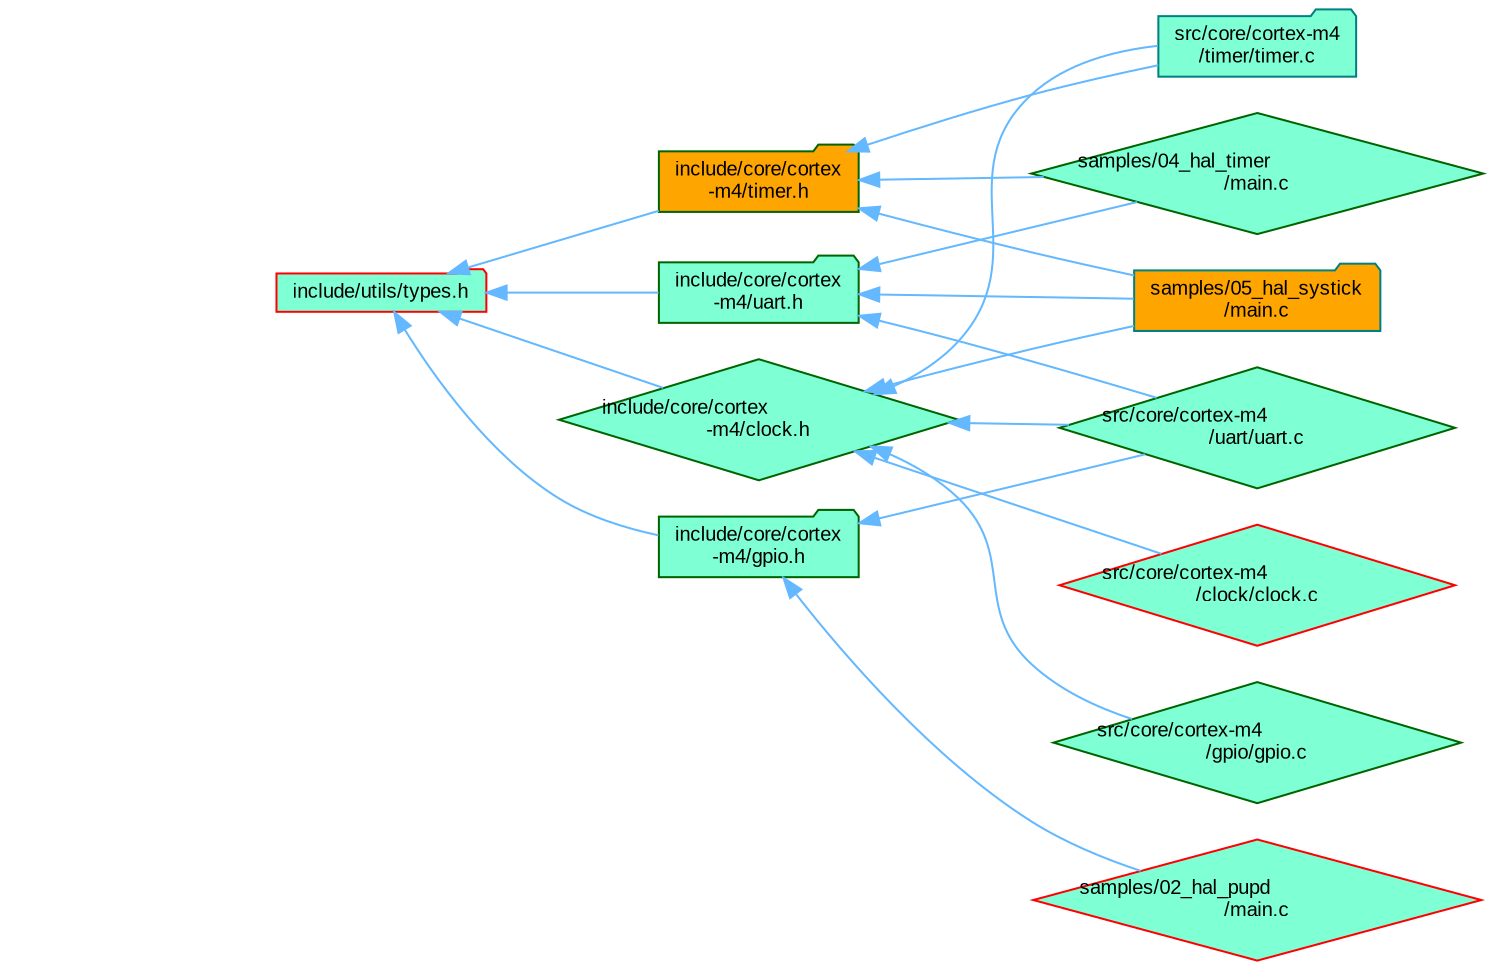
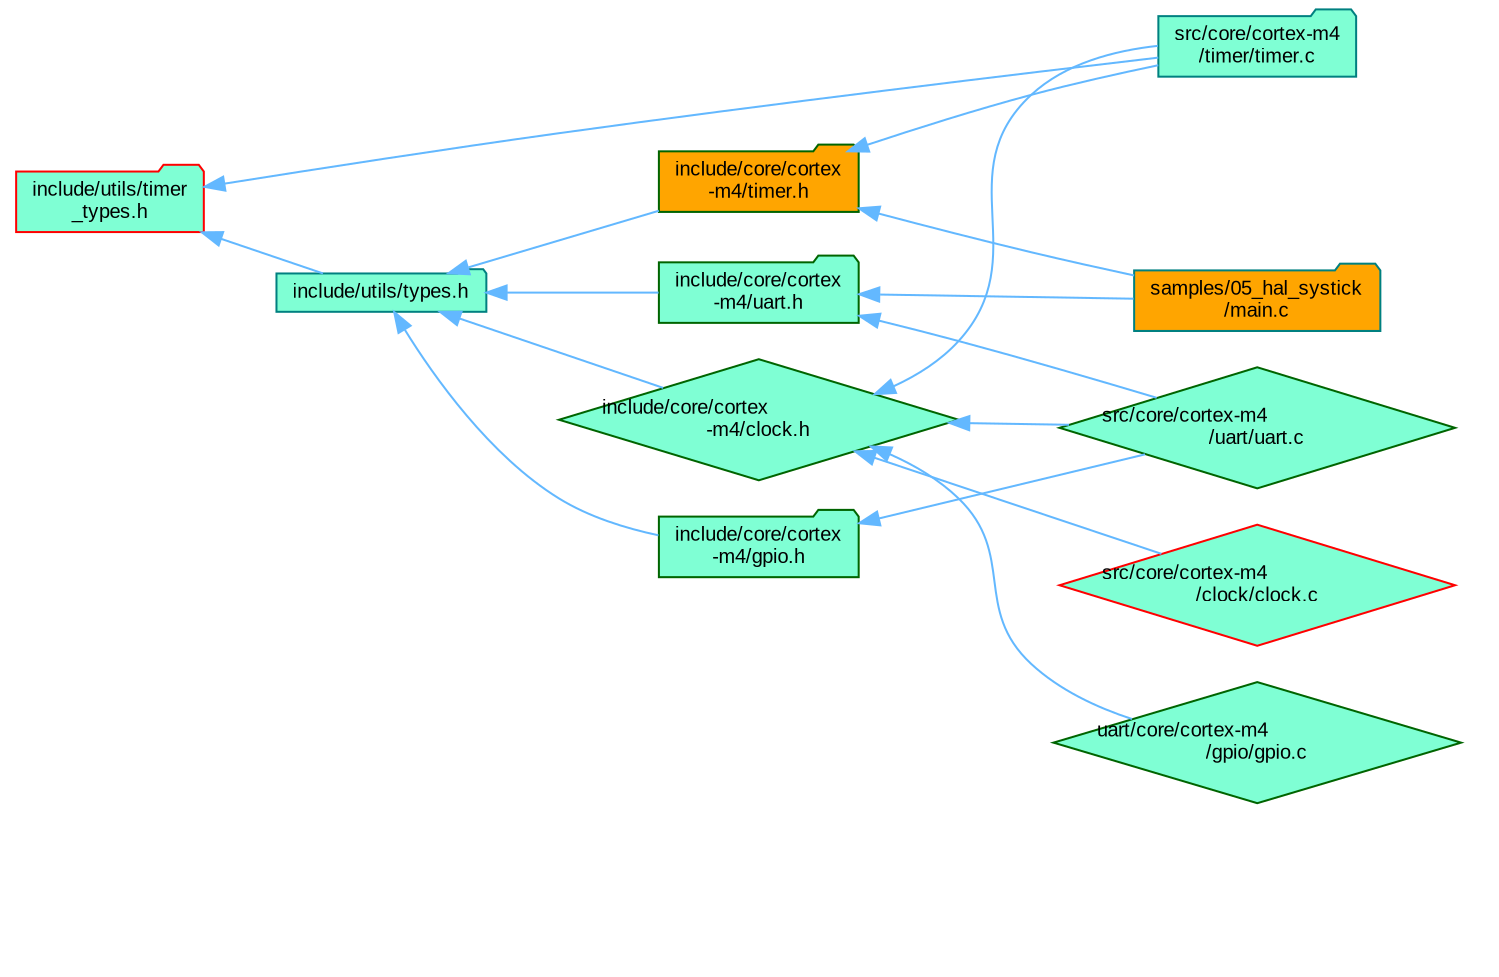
node "samples/04_hal_timer /main.c": removed
node "include/utils/timer _types.h": added
node "include/utils/types.h": color red -> teal
edge "samples/05_hal_systick /main.c" -> "include/core/cortex -m4/clock.h": removed
node "src/core/cortex-m4 /gpio/gpio.c": label "src/core/cortex-m4 /gpio/gpio.c" -> "uart/core/cortex-m4 /gpio/gpio.c"
node "samples/02_hal_pupd /main.c": removed
